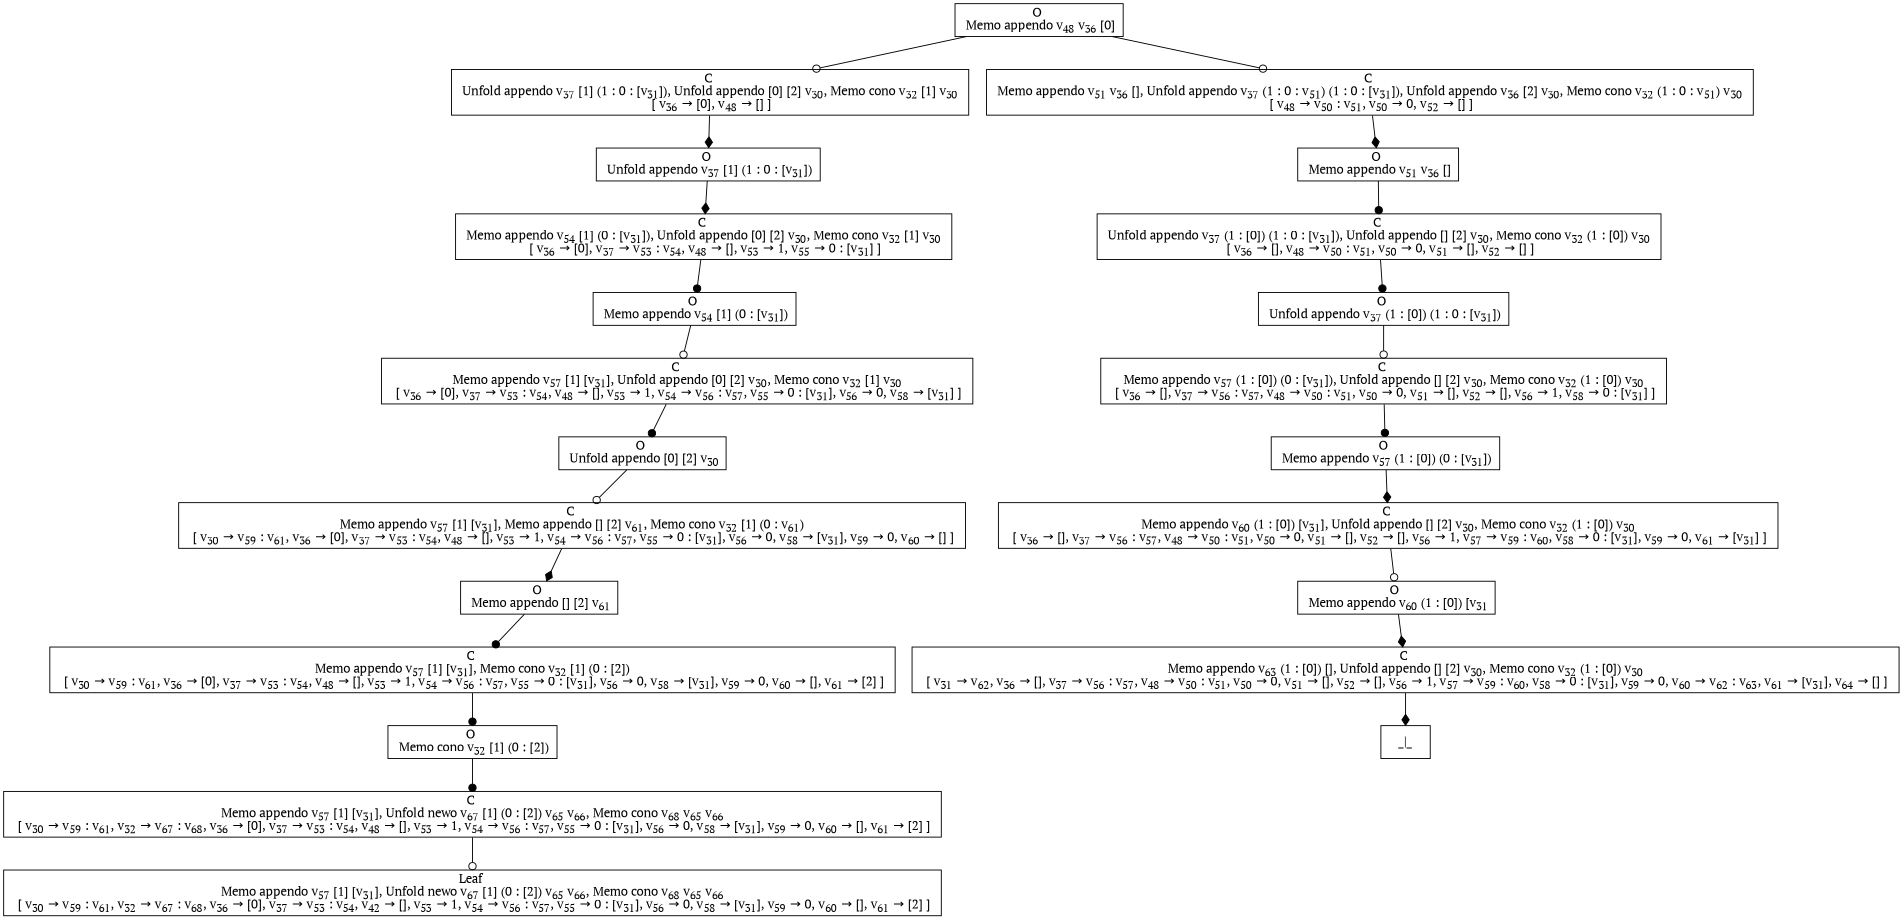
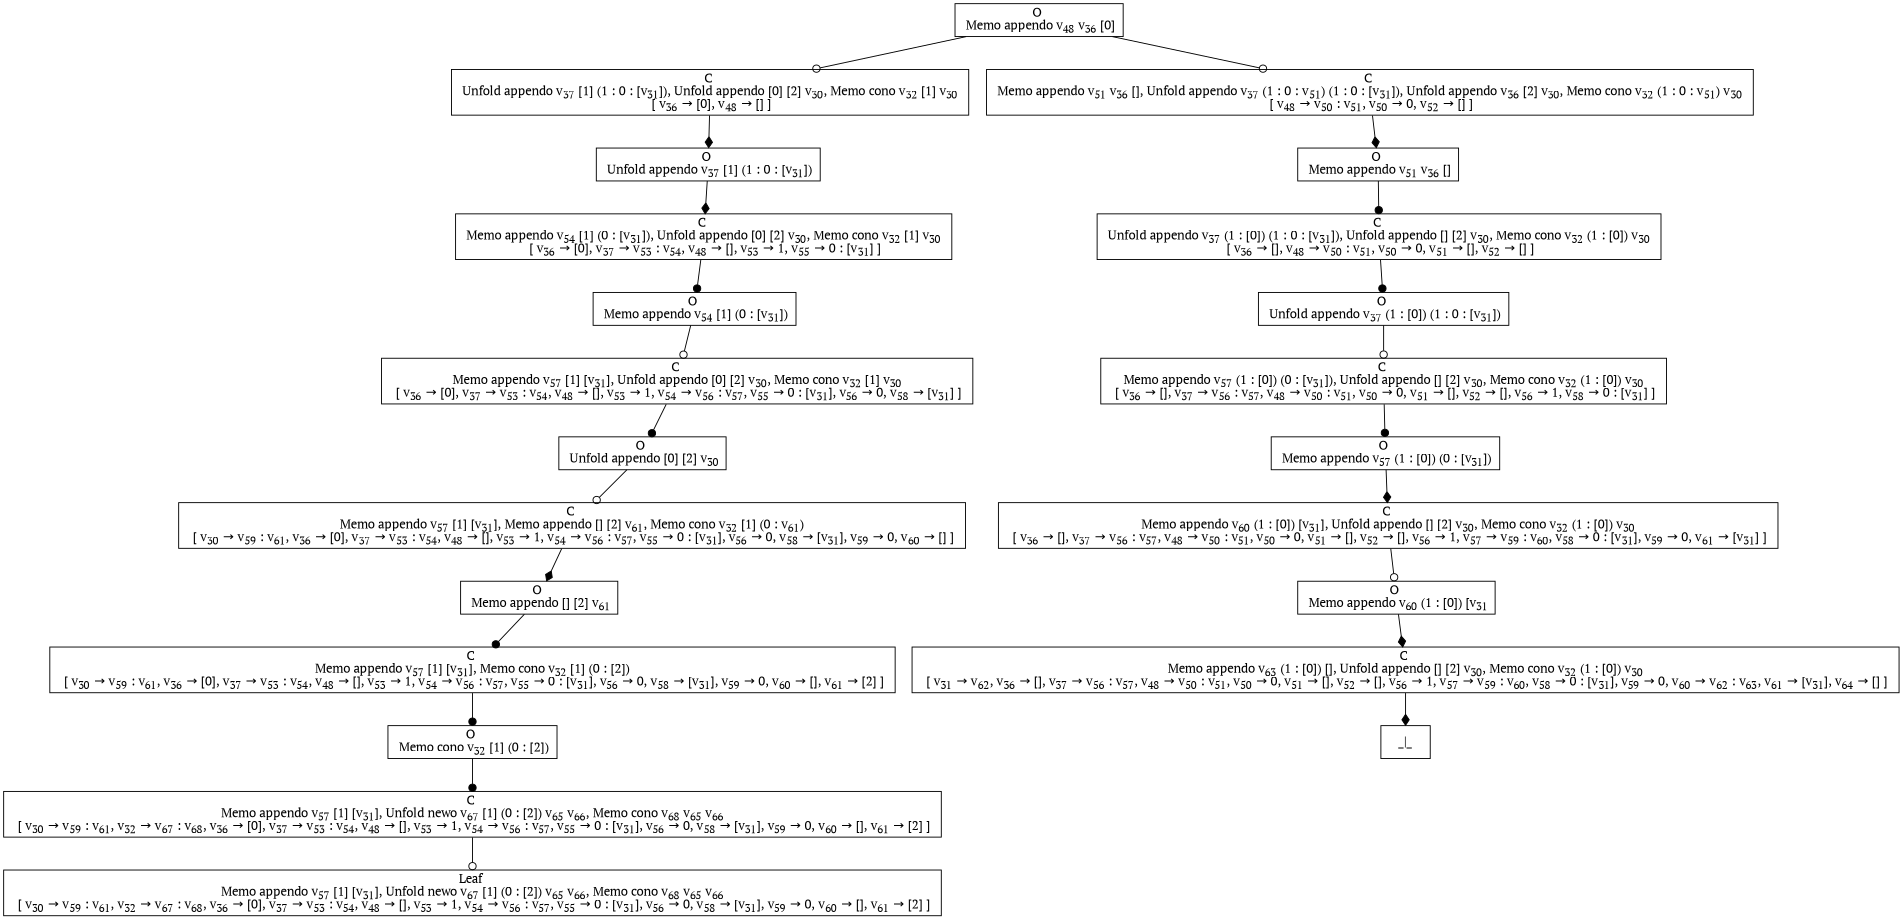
node "Leaf": text "42" -> "48"
